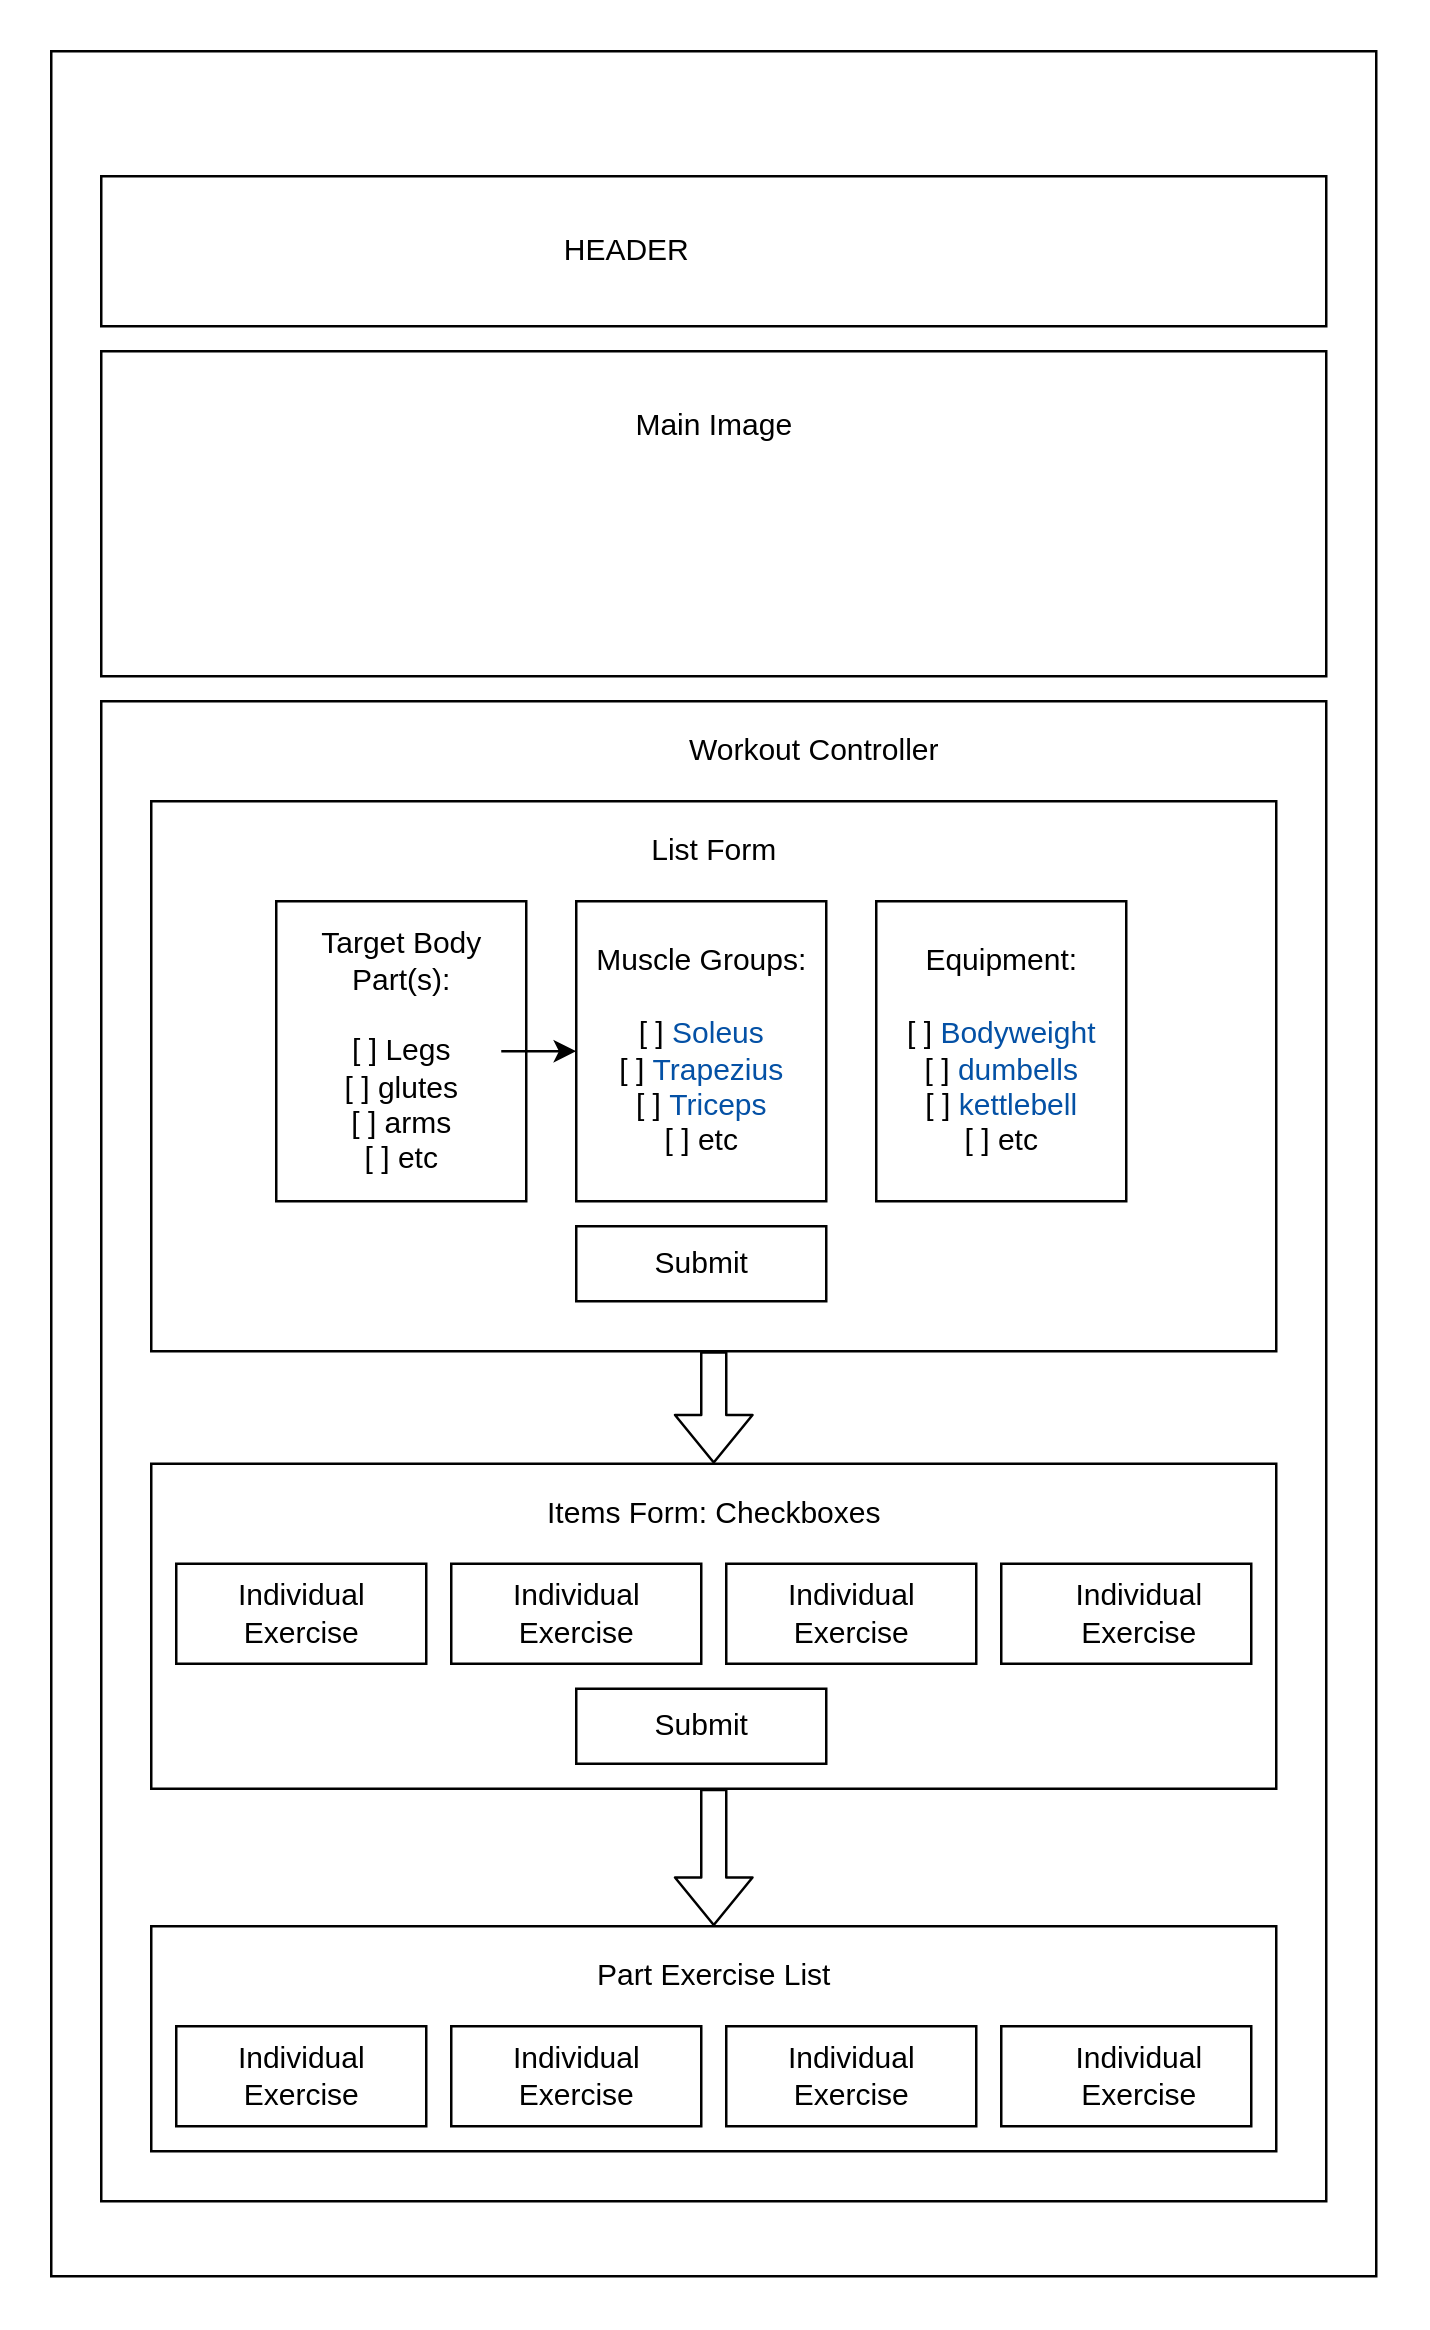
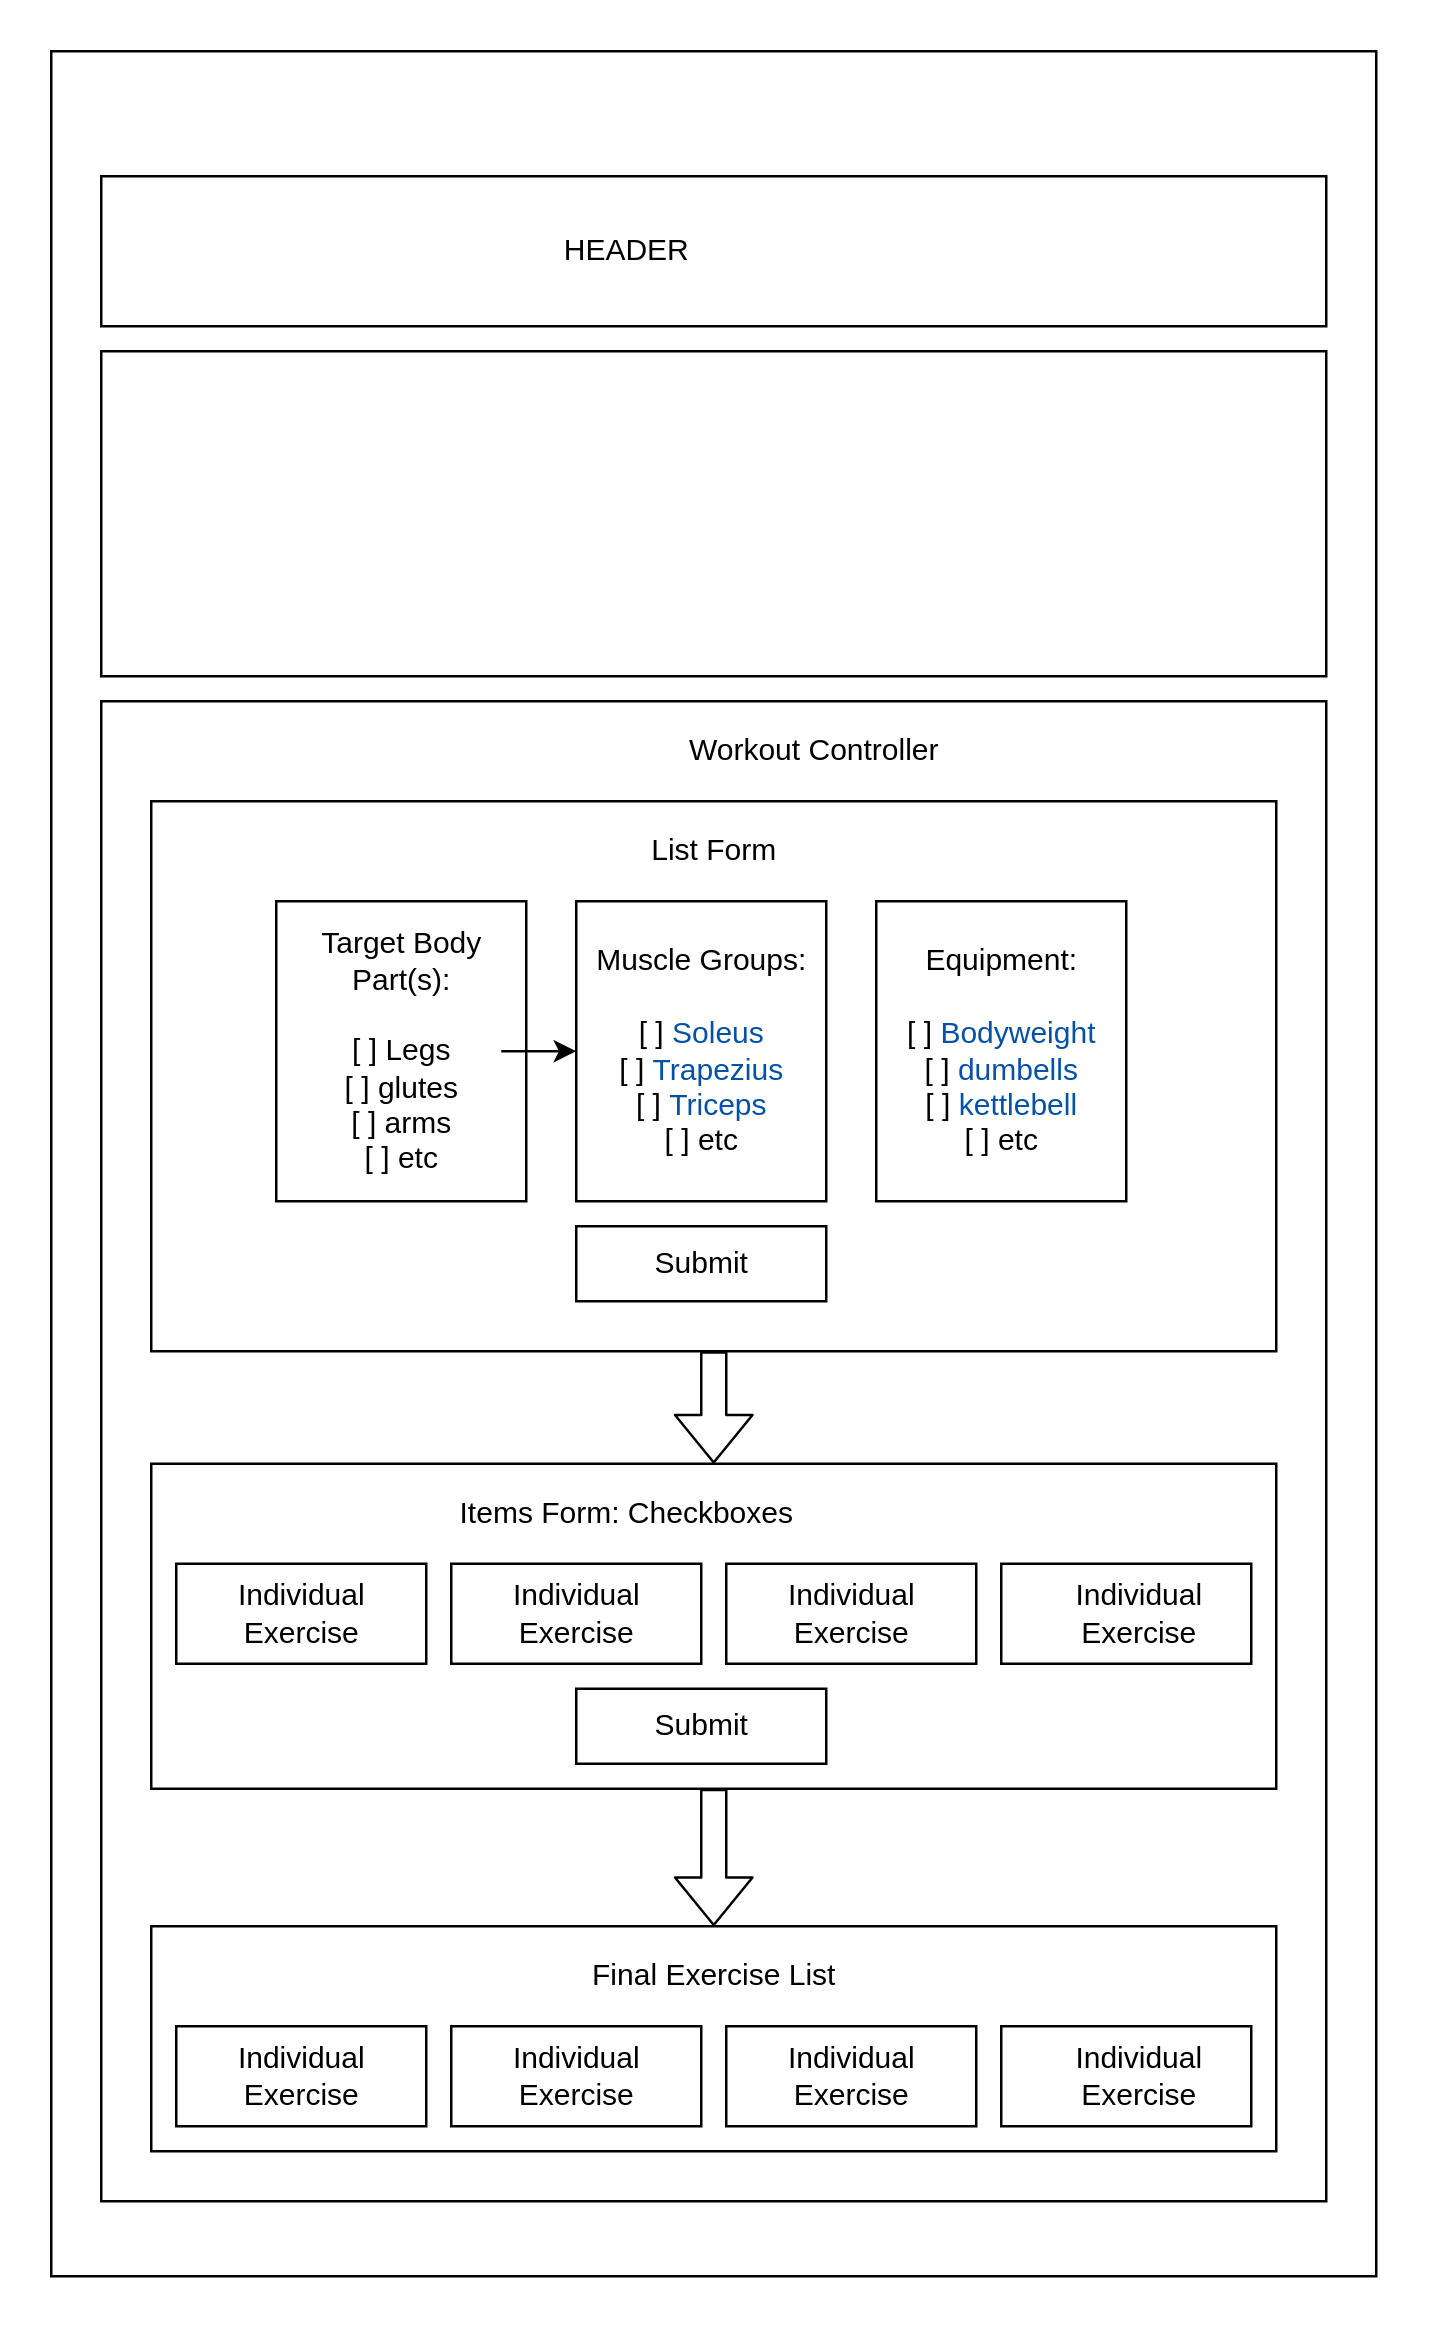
node "Main Image": removed
node "Items Form: Checkboxes": moved (714, 1514) -> (626, 1514)
node "Part Exercise List": label "Part Exercise List" -> "Final Exercise List"
